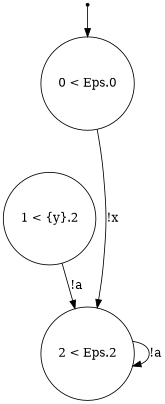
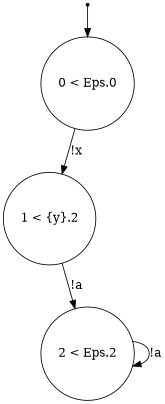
edge "0 < Eps.0" -> "2 < Eps.2": now "0 < Eps.0" -> "1 < {y}.2"
